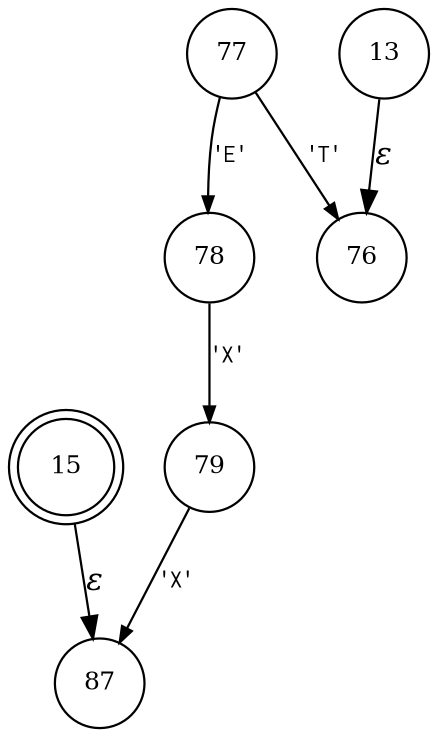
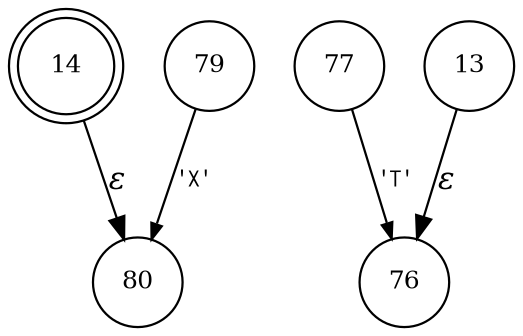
node "78": removed
node "15": label "15" -> "14"
node "87": label "87" -> "80"
